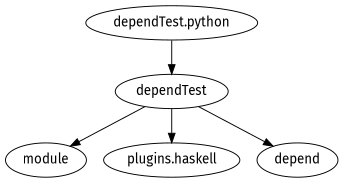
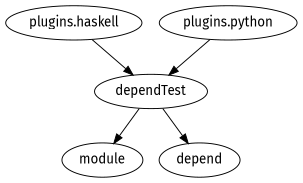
node "dependTest.python": label "dependTest.python" -> "plugins.python"
edge "dependTest" -> "plugins.haskell": reversed
